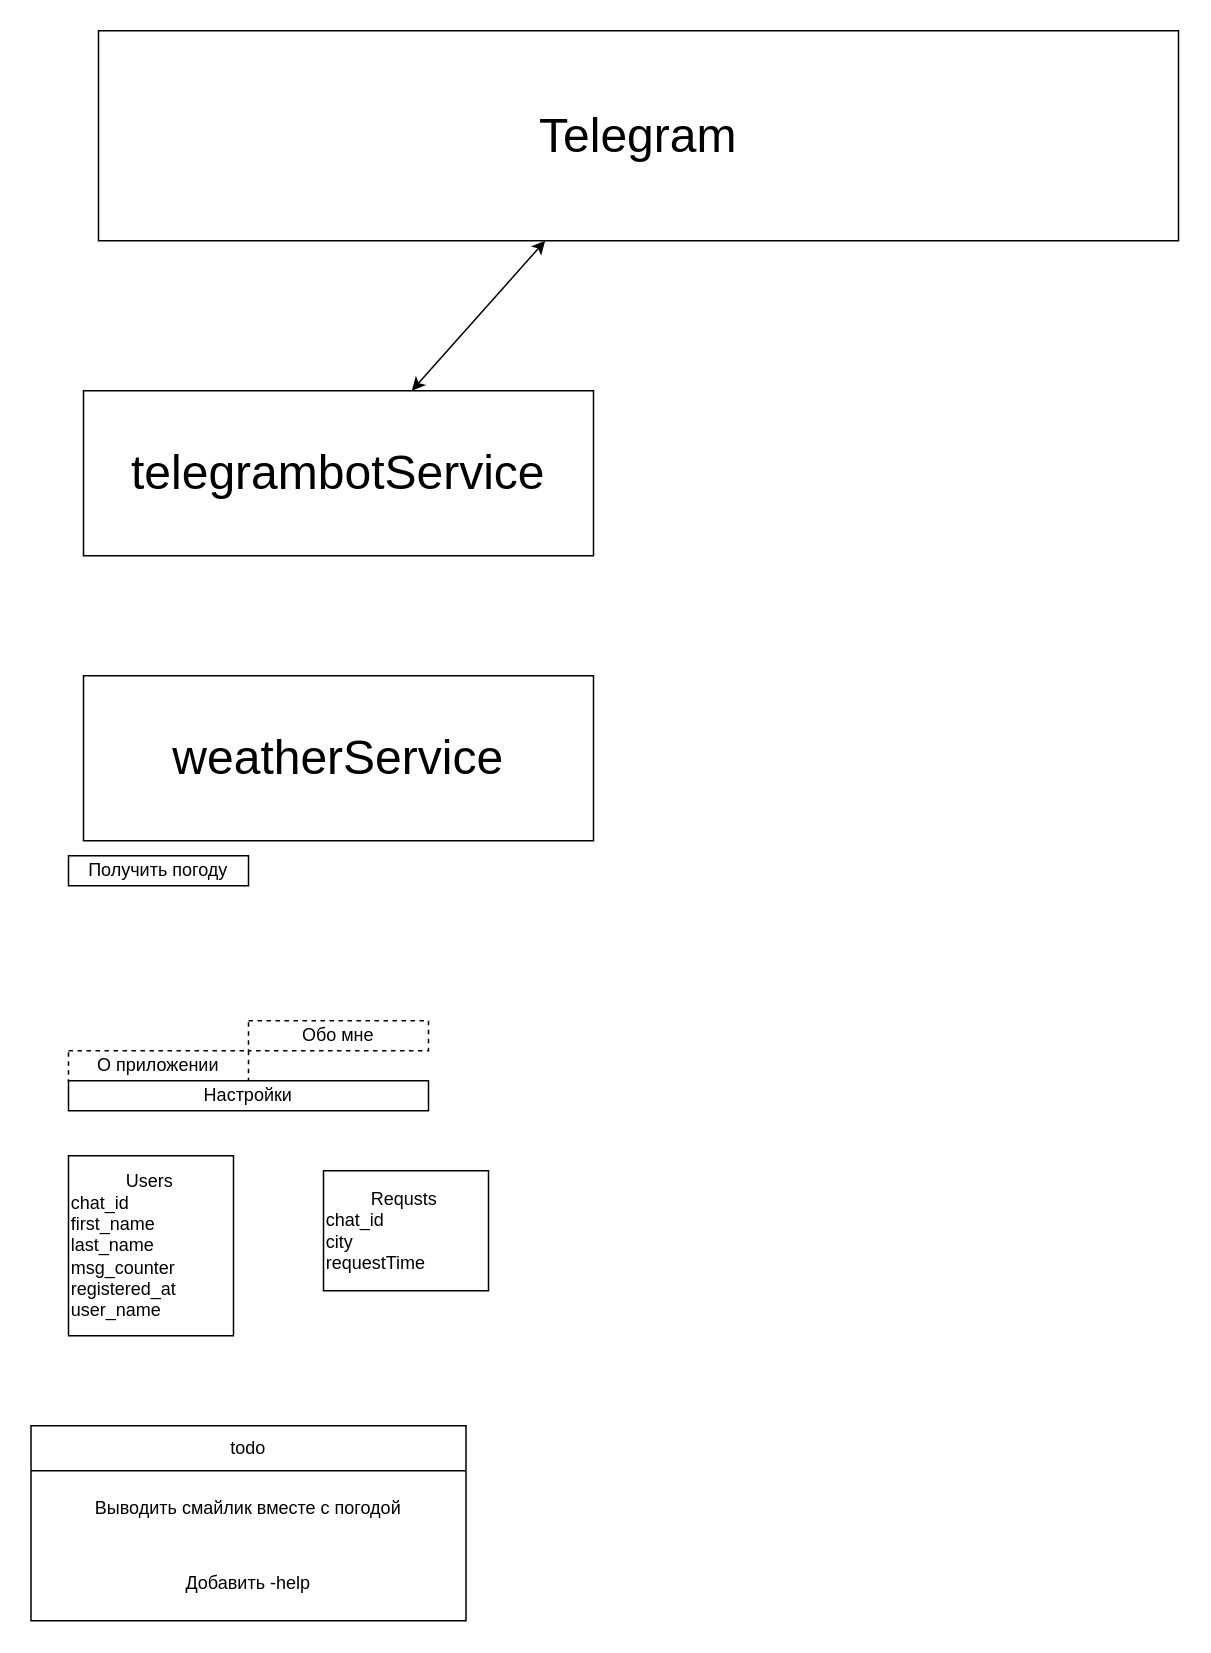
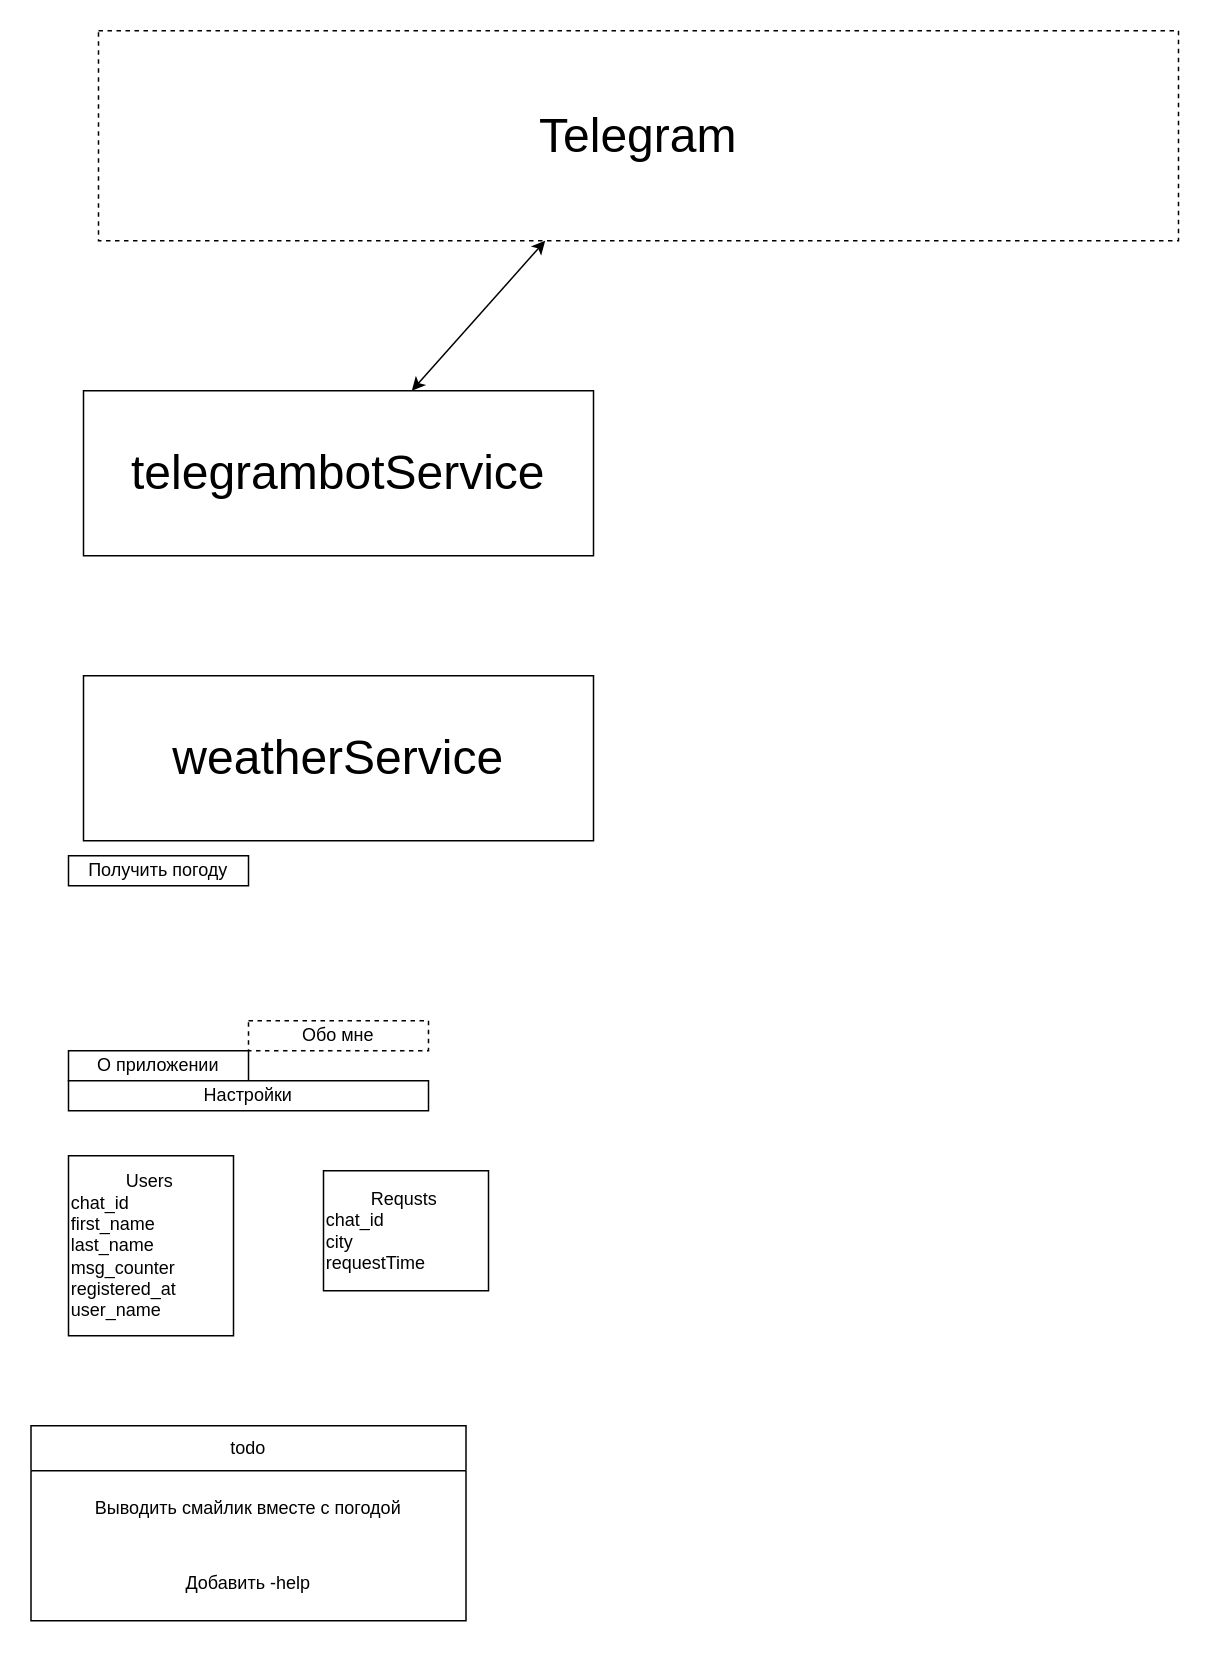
node "Telegram": style solid -> dashed
node "О приложении": style dashed -> solid
